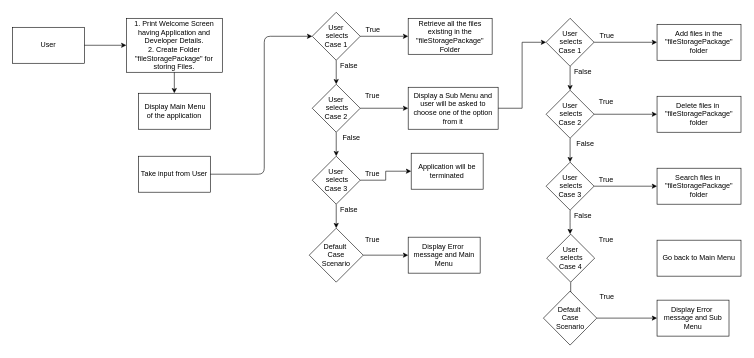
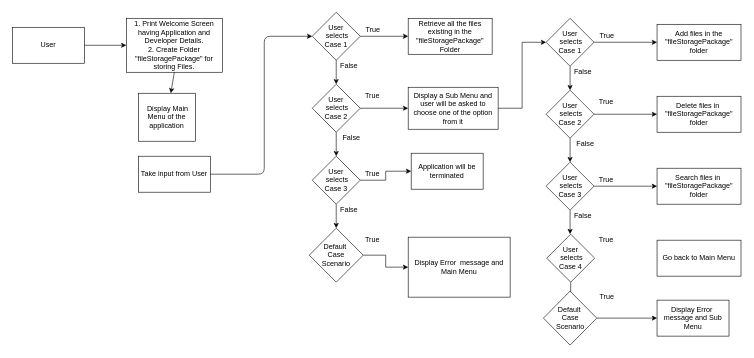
node "Display Main Menu of the application": size 72x36 -> 57x48
node "Display Error message and Main Menu": size 72x36 -> 102x60
